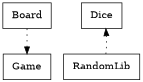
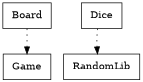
edge "RandomLib" -> "Dice": reversed
